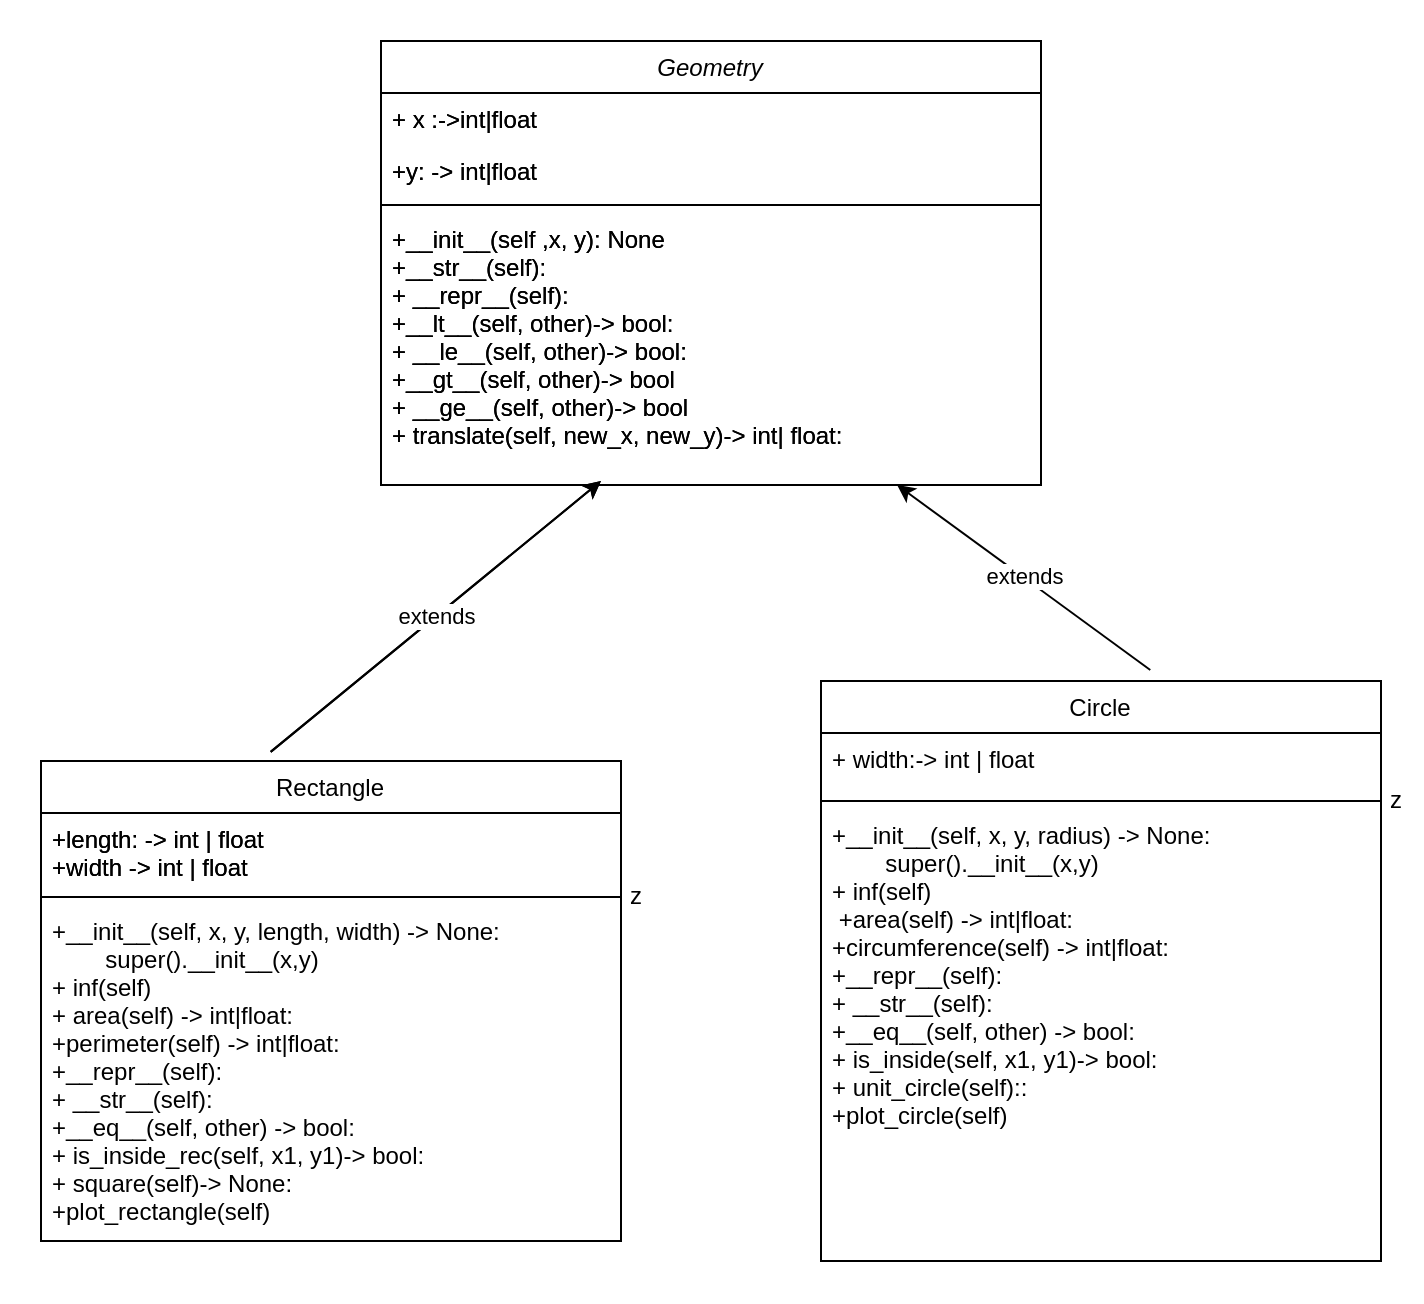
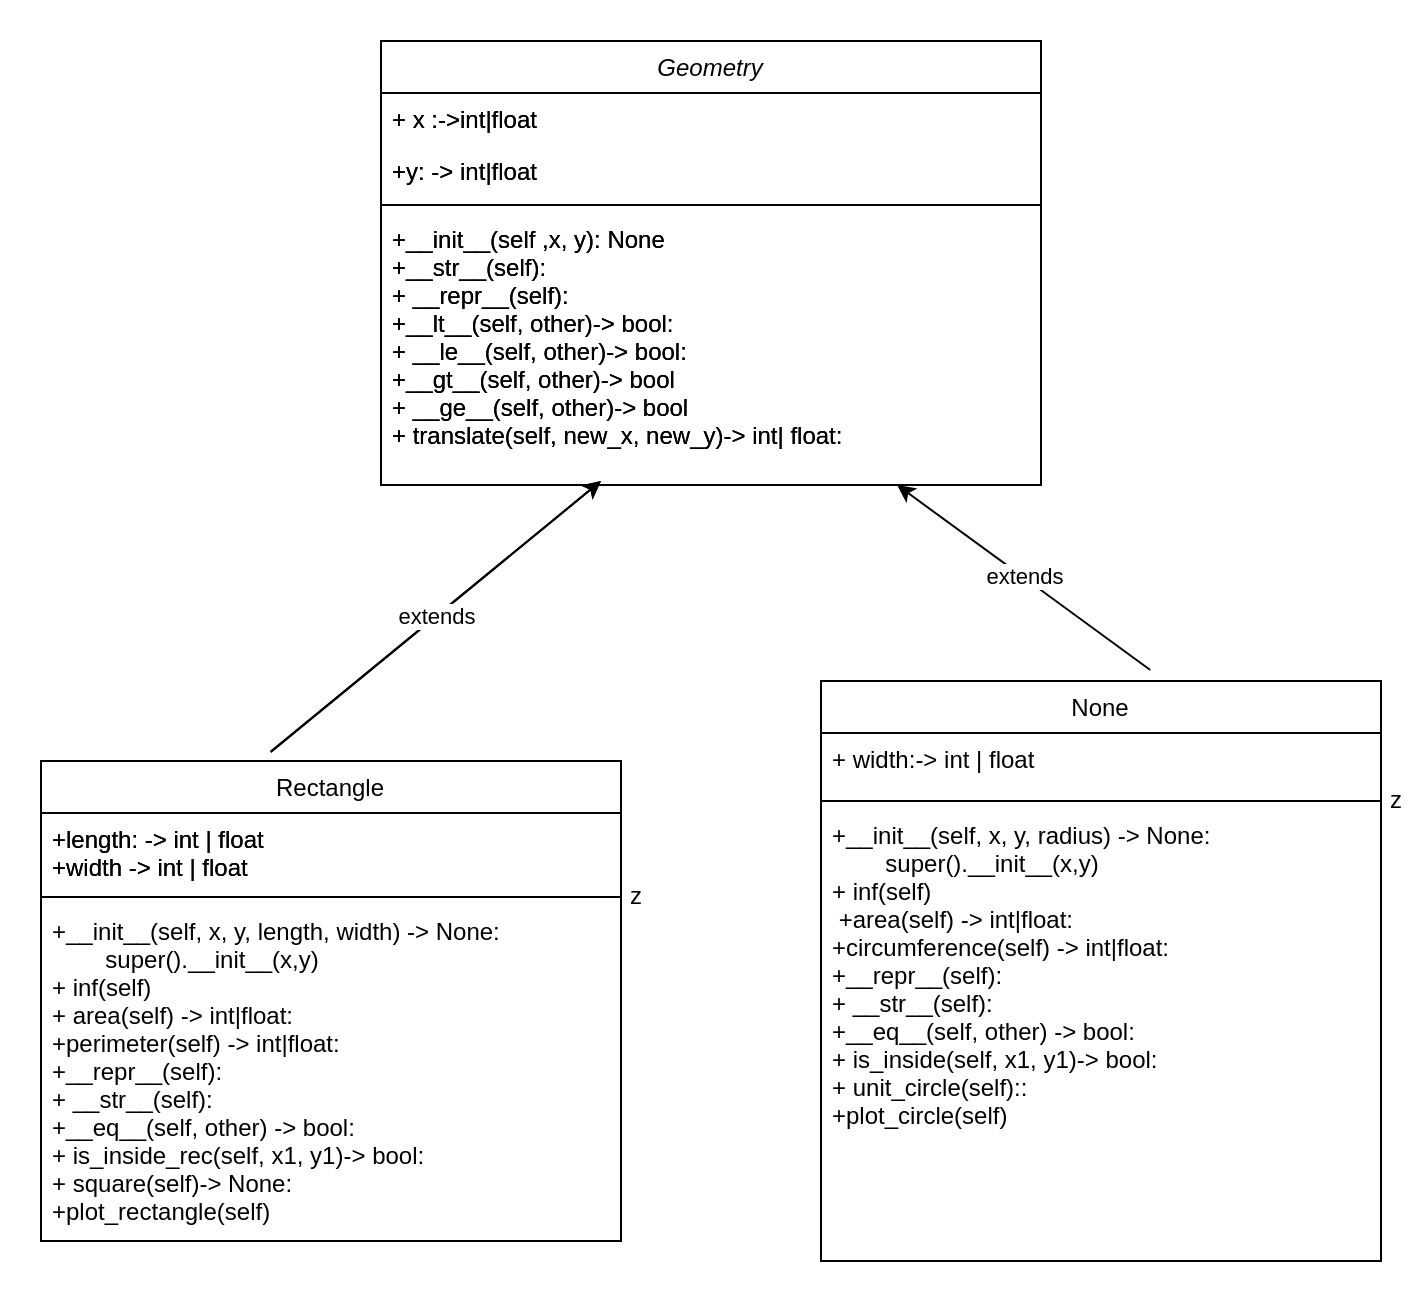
node "Circle": label "Circle" -> "None"
